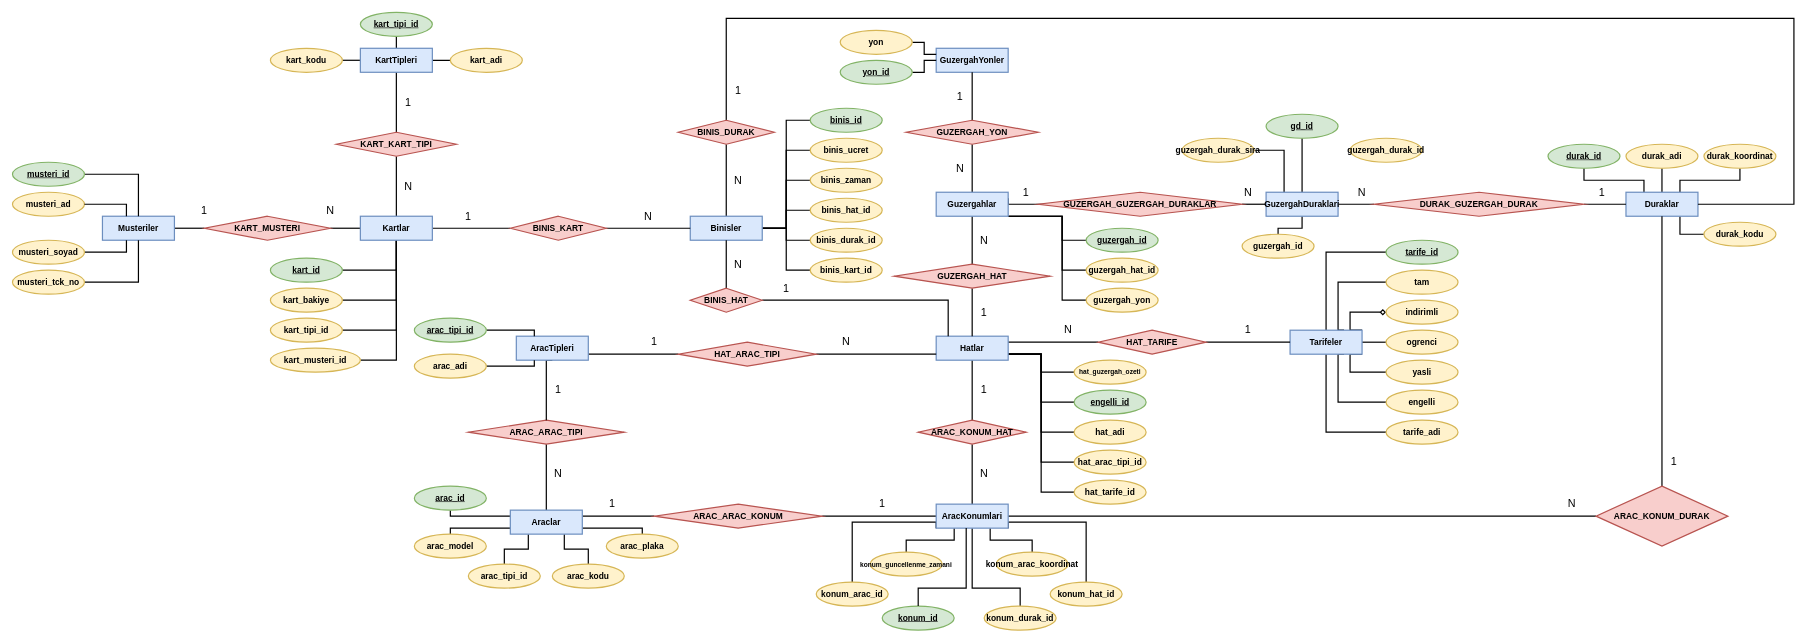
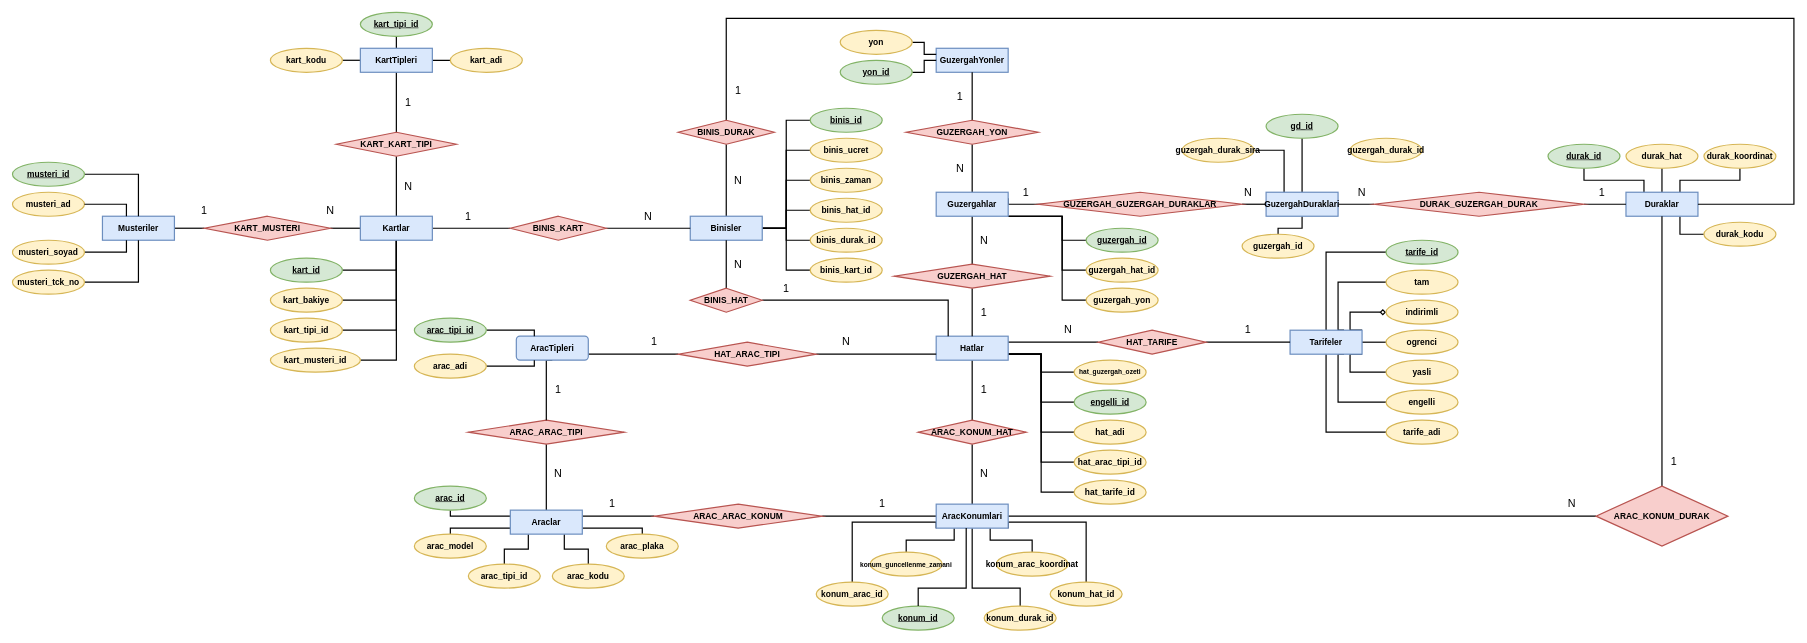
node "durak_adi": label "durak_adi" -> "durak_hat"
node "AracTipleri": shape rectangle -> rounded rectangle
